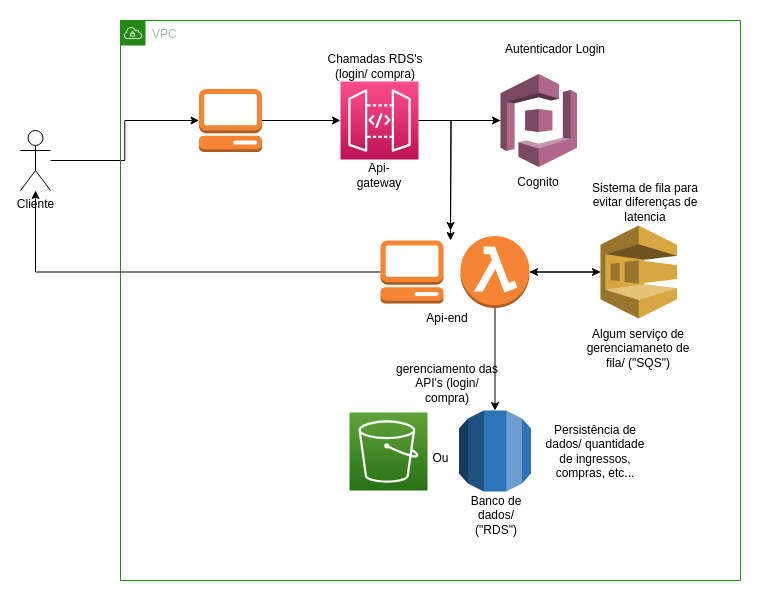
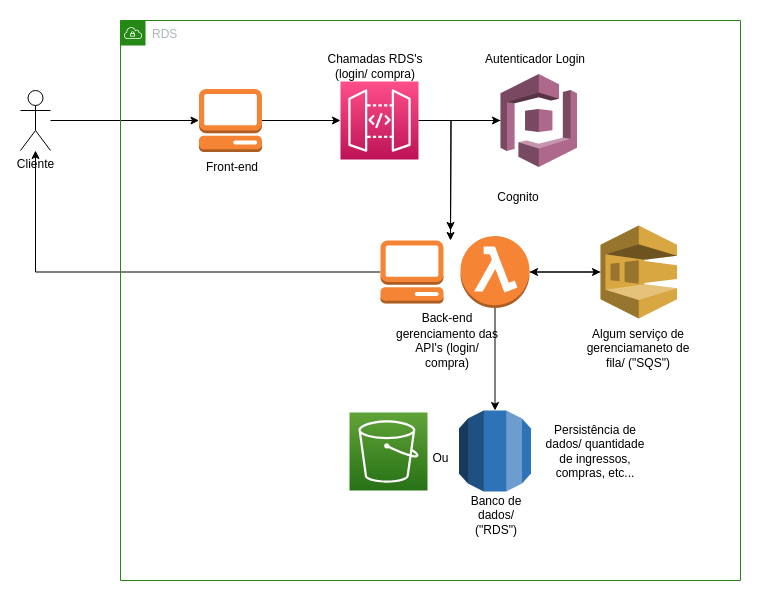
node "VPC": label "VPC" -> "RDS"
node "Autenticador Login": moved (556, 49) -> (536, 59)
node "Cliente": moved (36, 161) -> (36, 121)
node "Front-end": added
node "Api-gateway": removed
node "Cognito": moved (539, 182) -> (519, 197)
node "Sistema de fila para evitar diferenças de latencia": removed
node "Api-end": label "Api-end" -> "Back-end"
node "gerenciamento das API's (login/ compra)": moved (448, 384) -> (448, 349)
